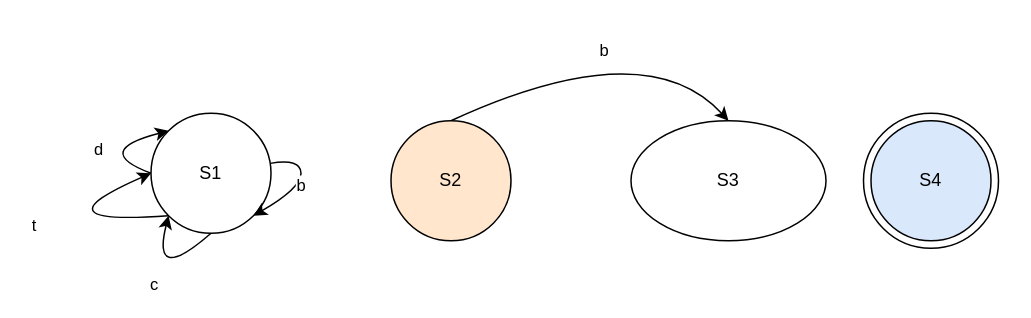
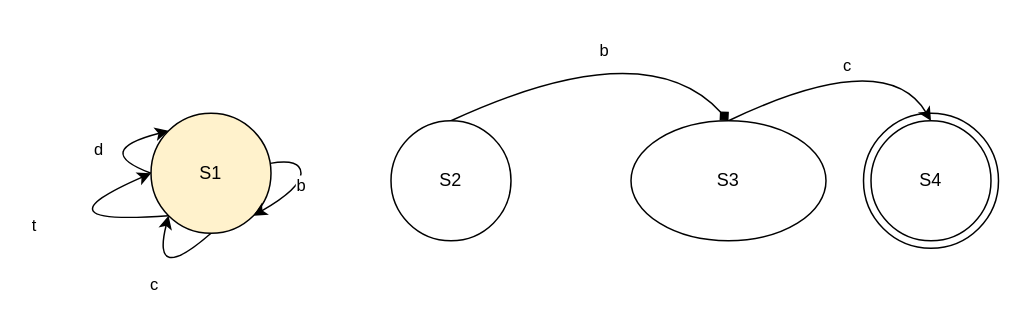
edge "S3" -> "S4": added, label "c"
edge "S2" -> "S3": arrowhead classic -> diamond
node "S1": fillcolor #ffffff -> #fff2cc
node "S2": fillcolor #ffe6cc -> #ffffff
node "S4": fillcolor #dae8fc -> #ffffff
